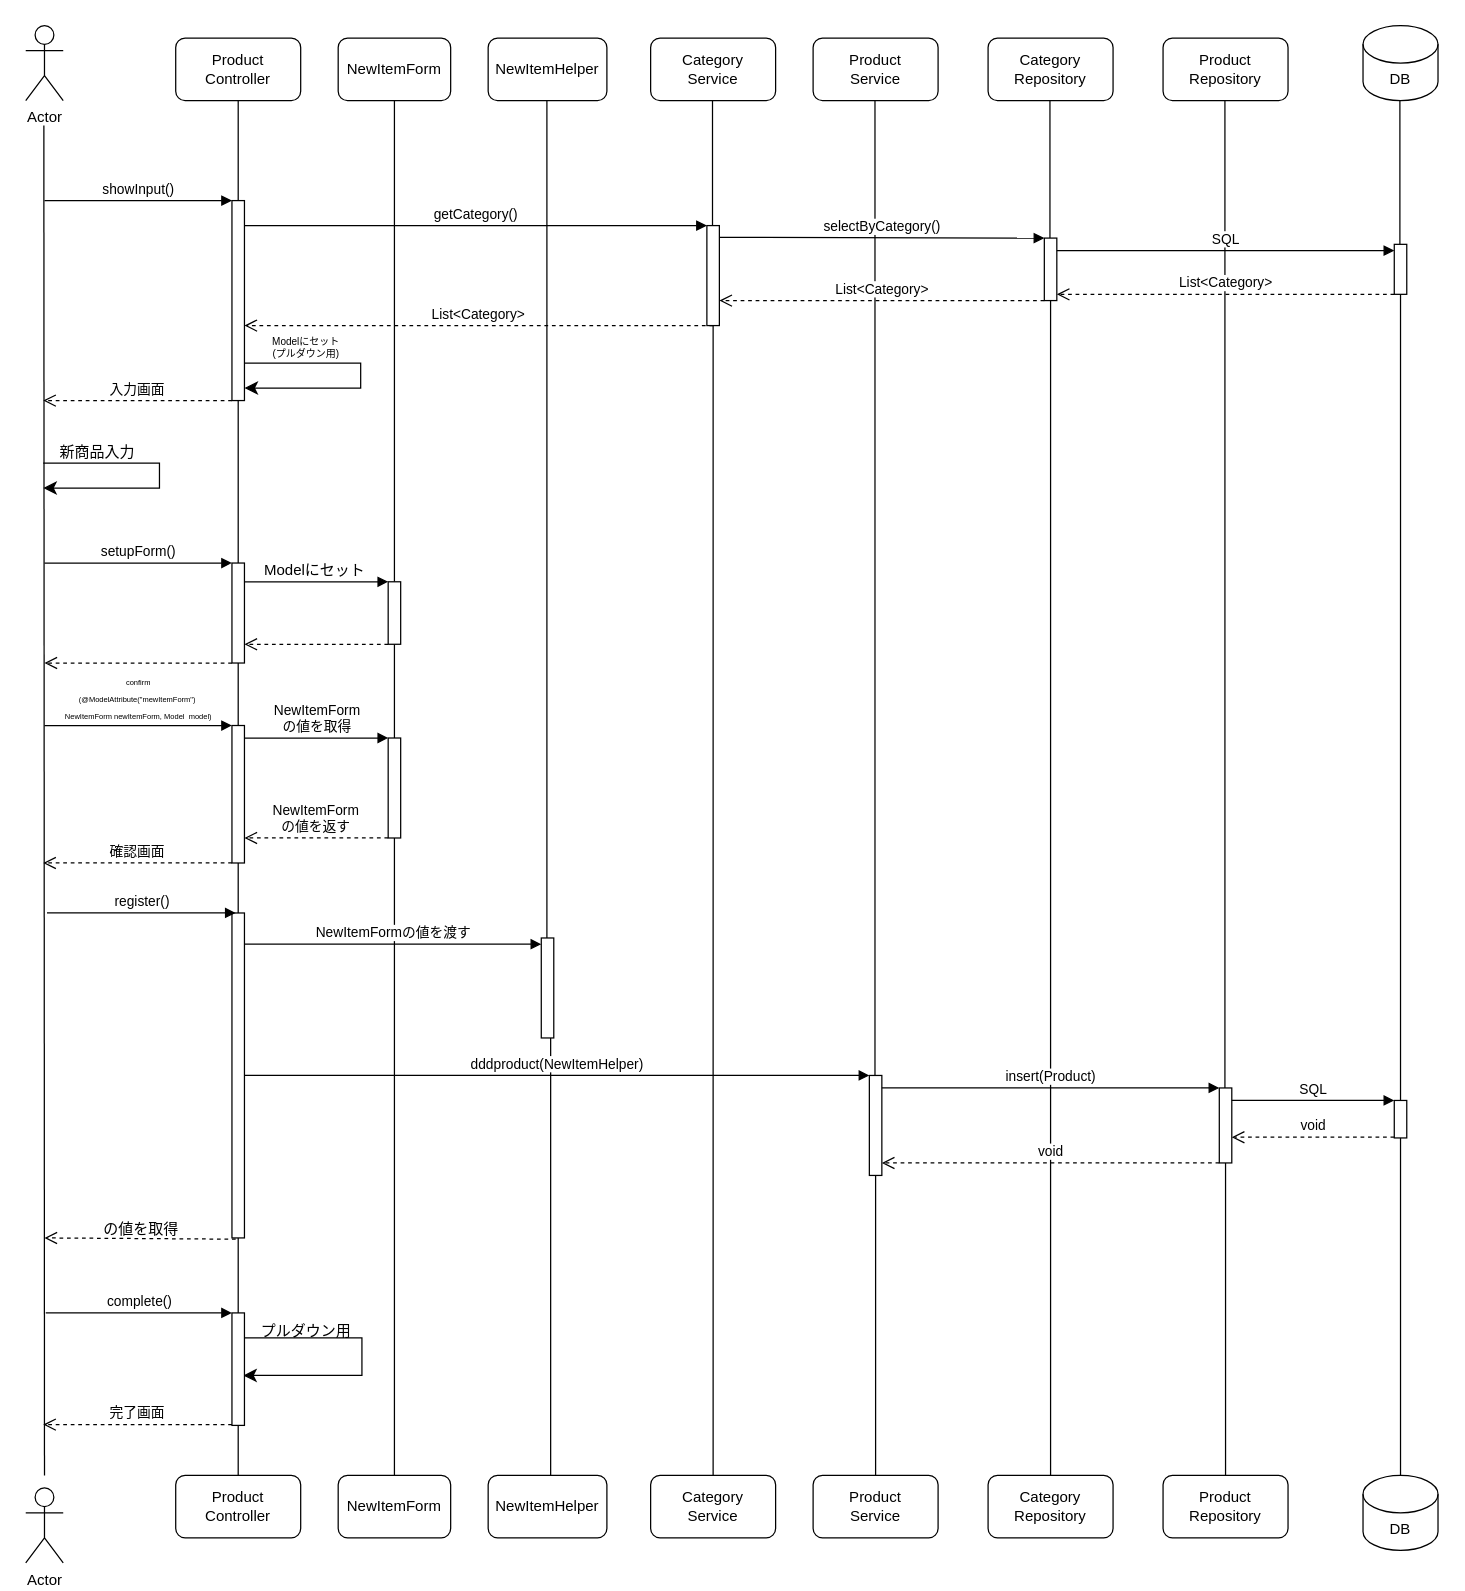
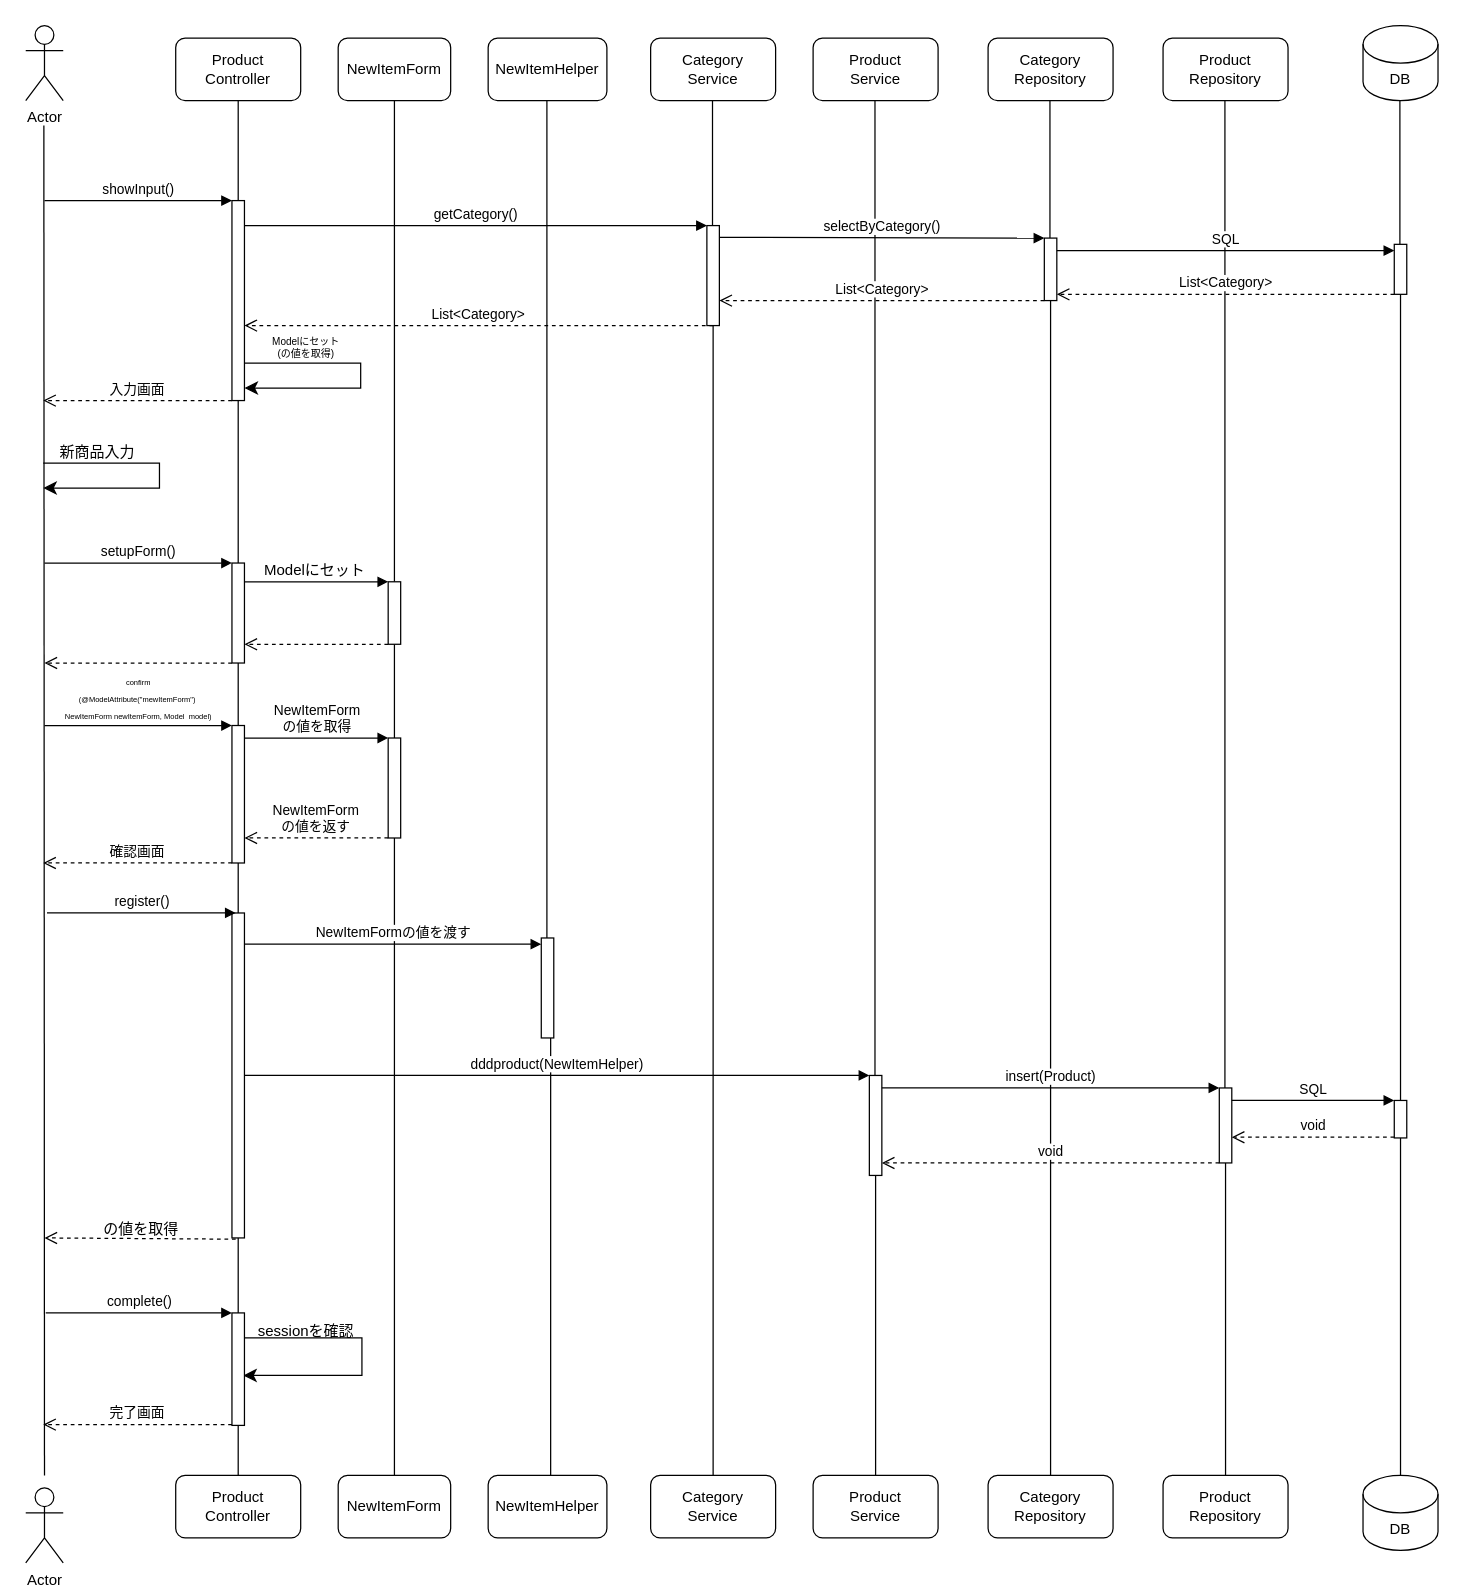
node "Modelにセット (プルダウン用)": label "Modelにセット (プルダウン用)" -> "Modelにセット (の値を取得)"
node "プルダウン用": label "プルダウン用" -> "sessionを確認"
